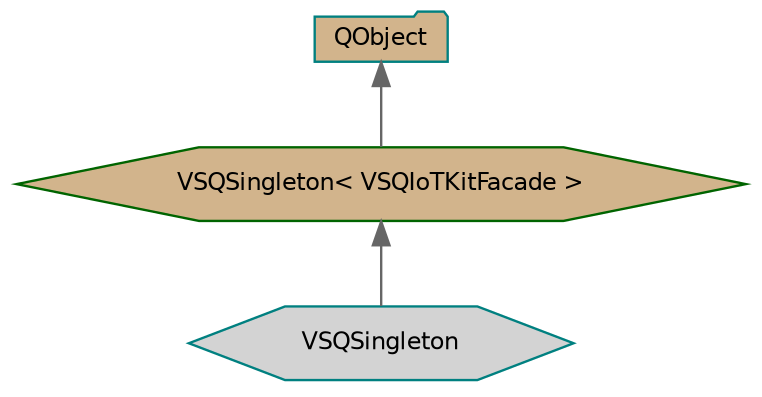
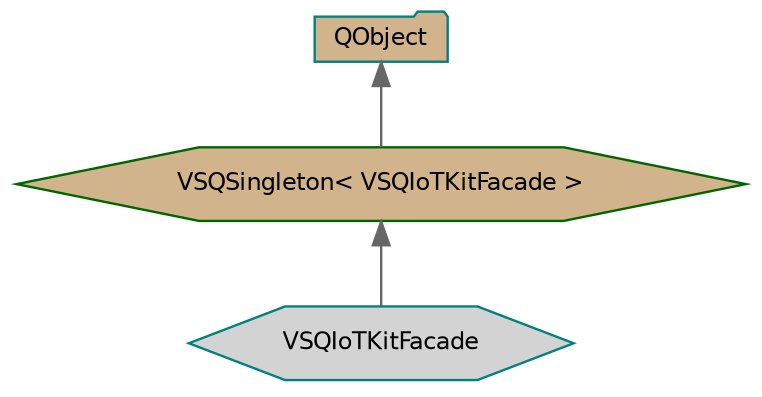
node "VSQSingleton": label "VSQSingleton" -> "VSQIoTKitFacade"
